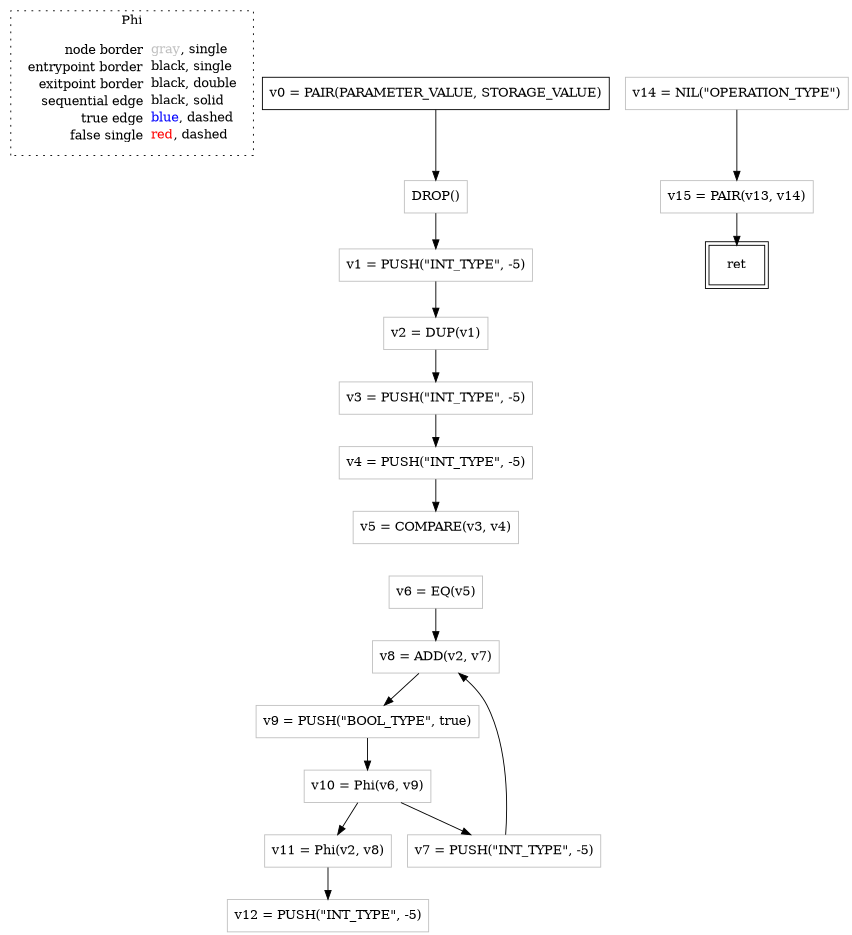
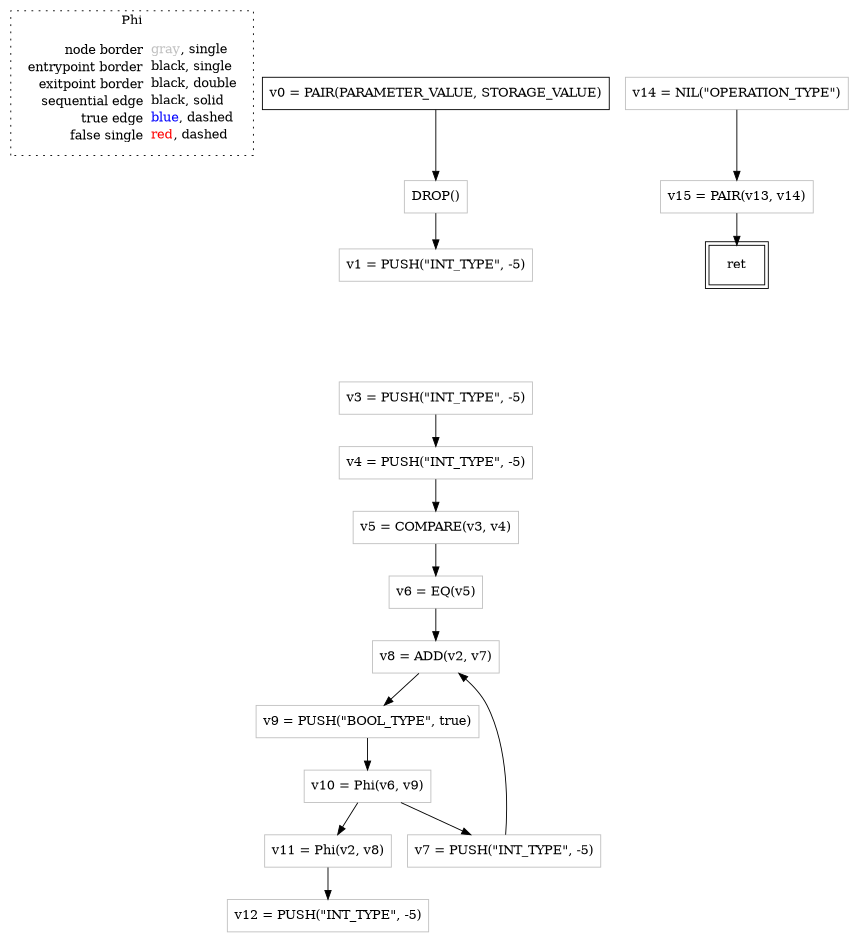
node "v2 = DUP(v1)": removed
edge "v5 = COMPARE(v3, v4)" -> "v6 = EQ(v5)": added
